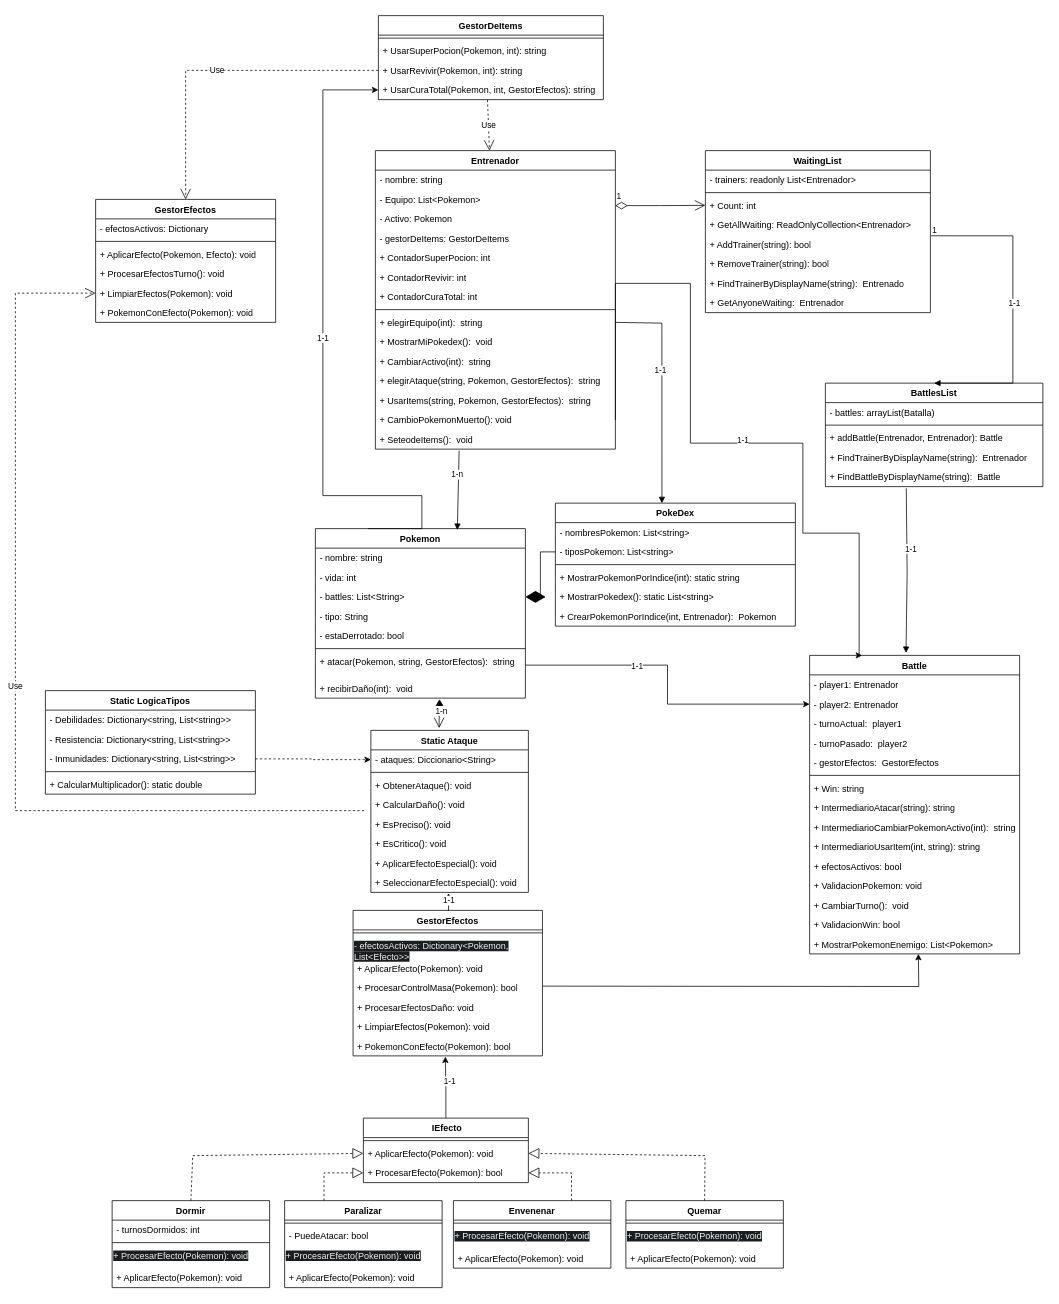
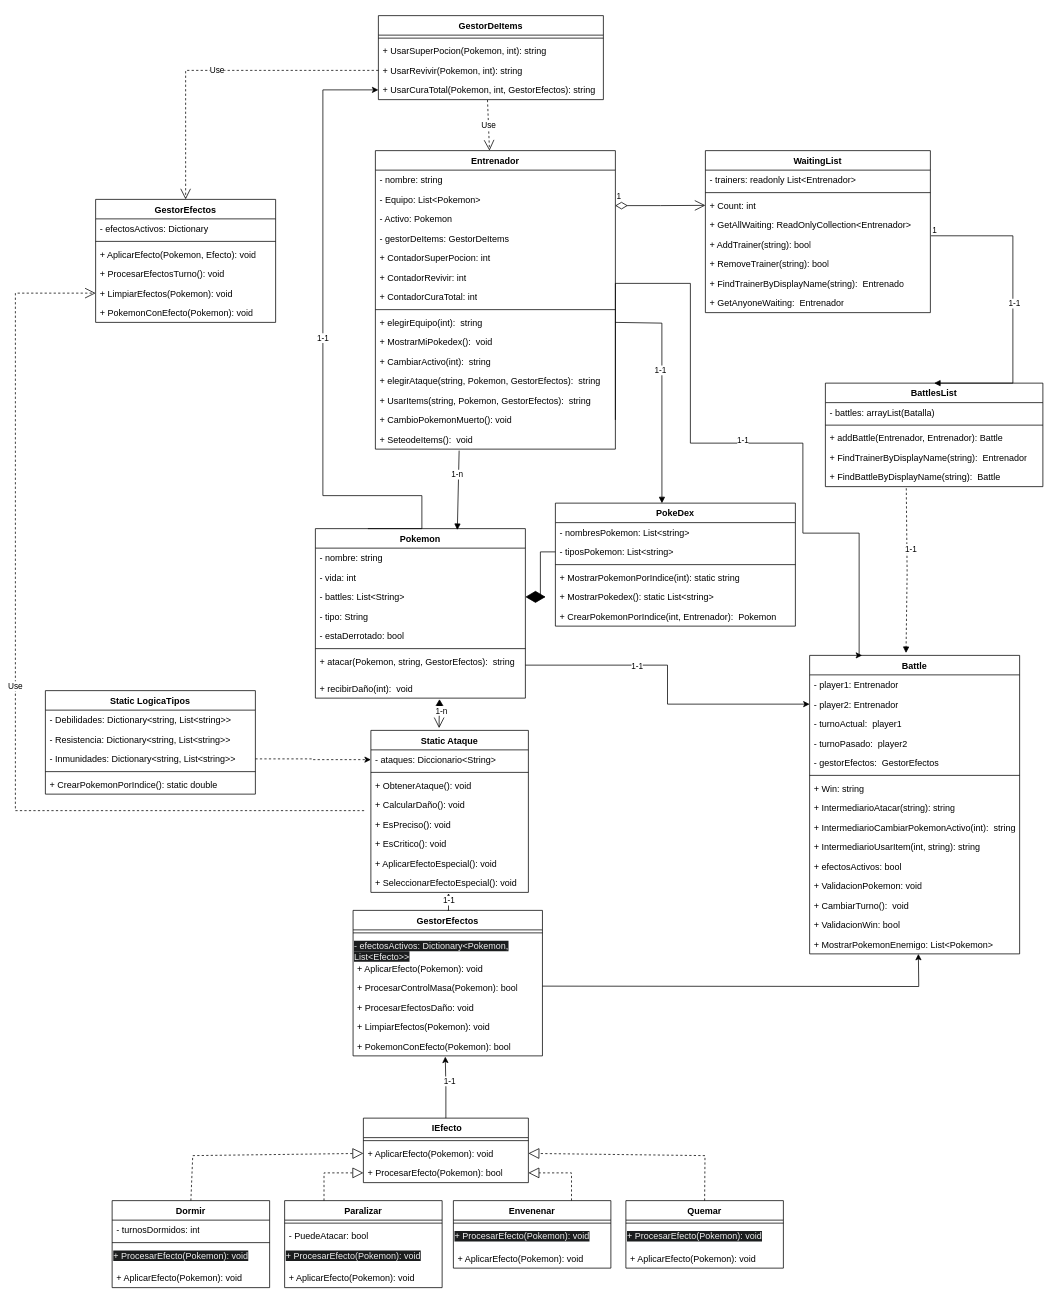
edge "+ FindBattleByDisplayName(string): Battle" -> "Battle": style solid -> dashed
node "+ CalcularMultiplicador(): static double": label "+ CalcularMultiplicador(): static double" -> "+ CrearPokemonPorIndice(): static double"
